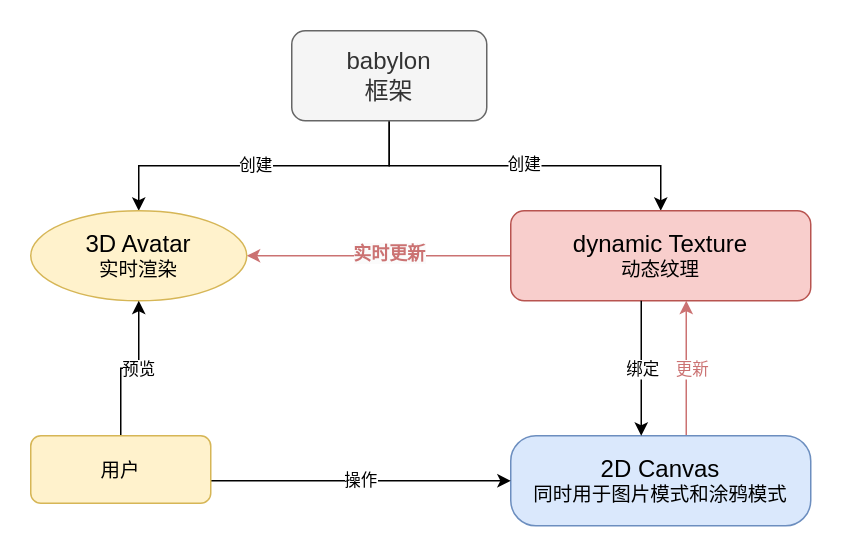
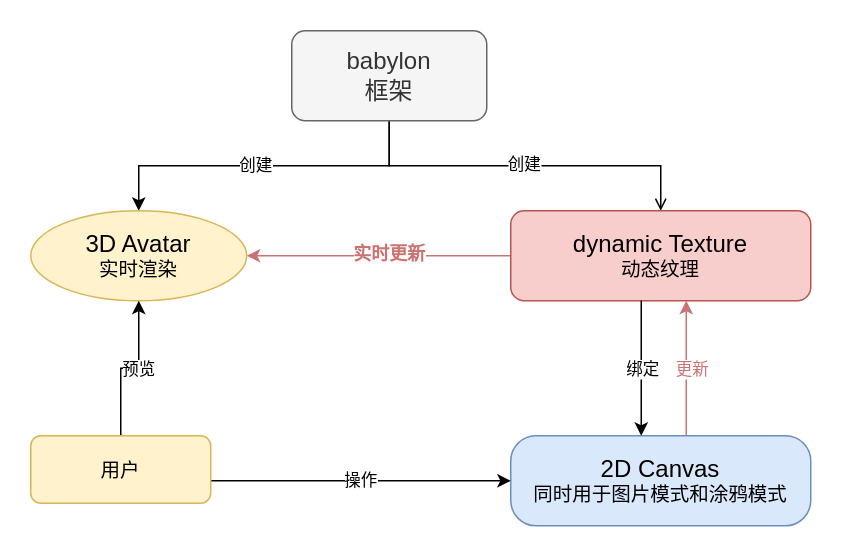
edge "babylon 框架" -> "dynamic Texture 动态纹理": arrowhead classic -> open
